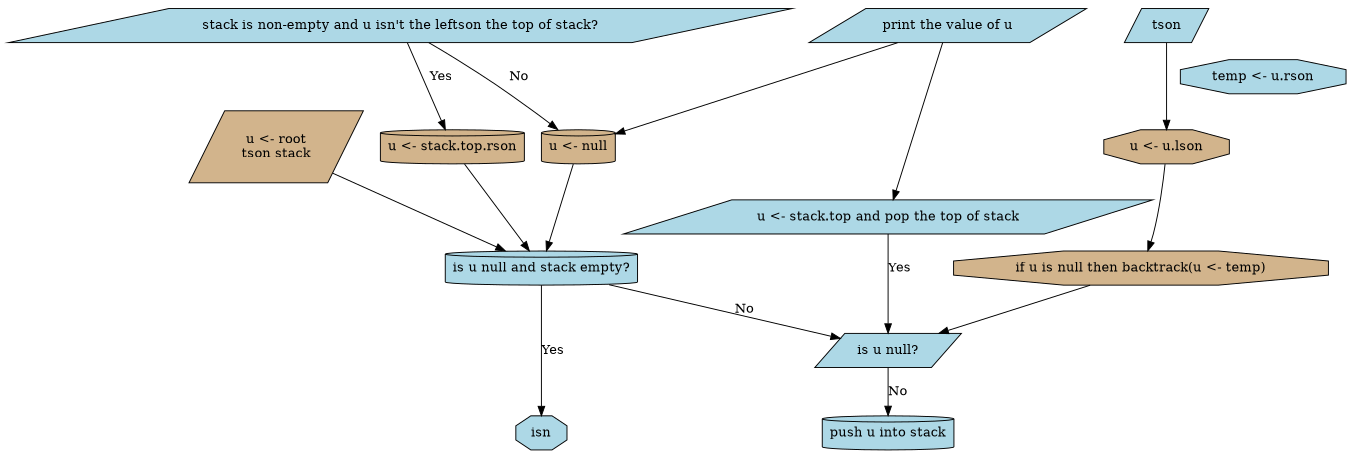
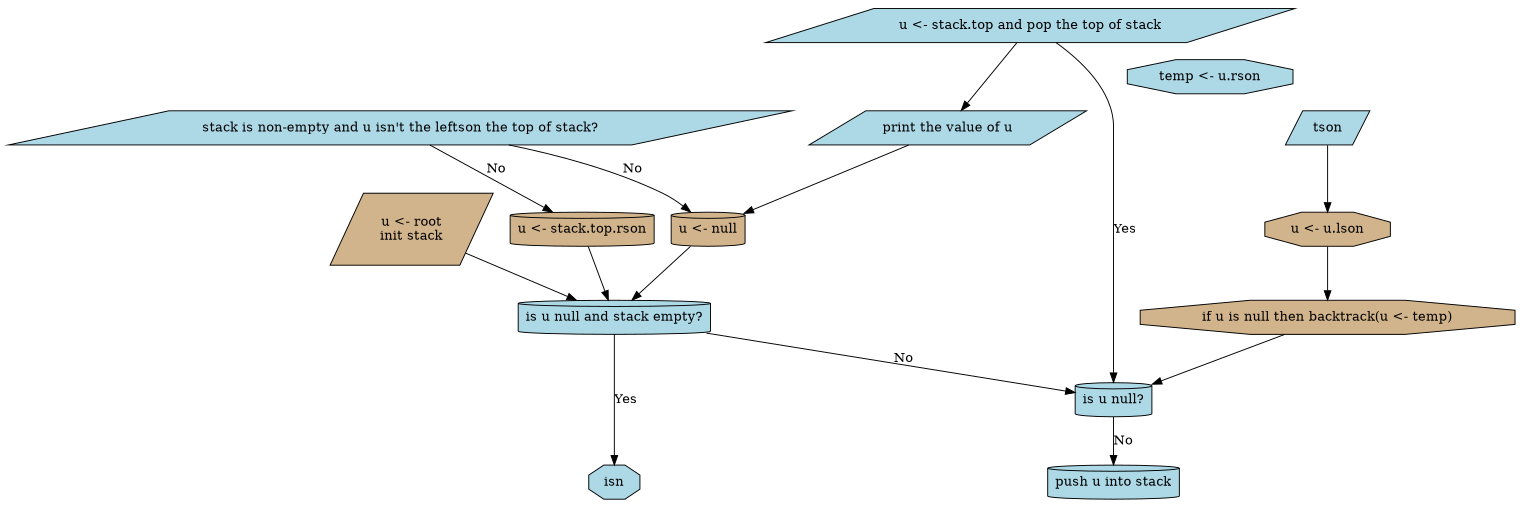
edge "stack is non-empty and u isn't the leftson the top of stack?" -> "u <- stack.top.rson": label "Yes" -> "No"
edge "print the value of u" -> "u <- stack.top and pop the top of stack": reversed
node "u <- root tson stack": label "u <- root tson stack" -> "u <- root init stack"
node "is u null?": shape parallelogram -> cylinder
